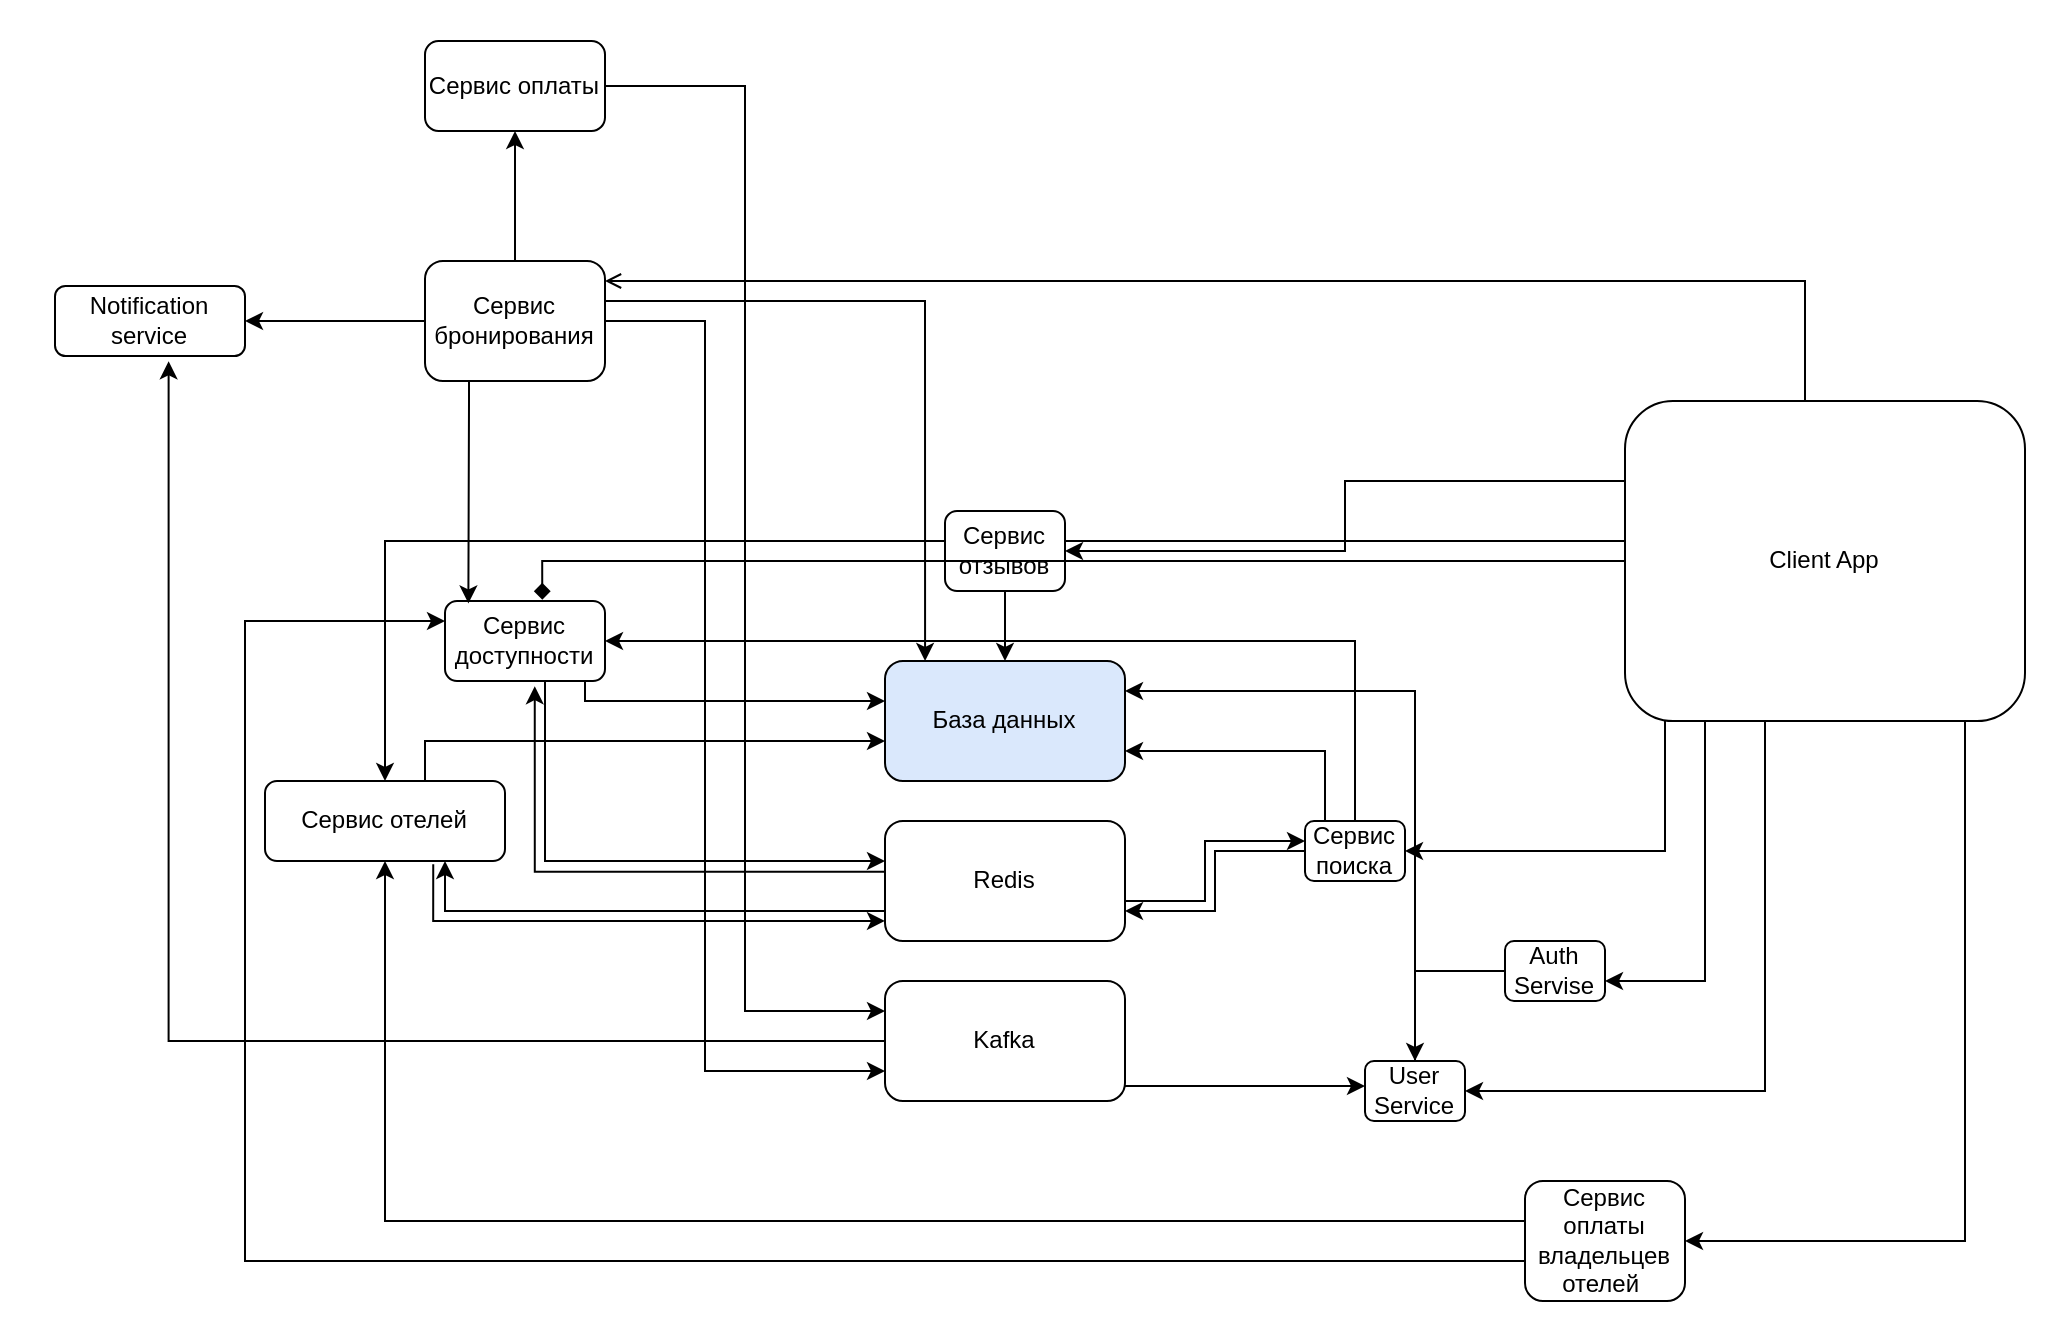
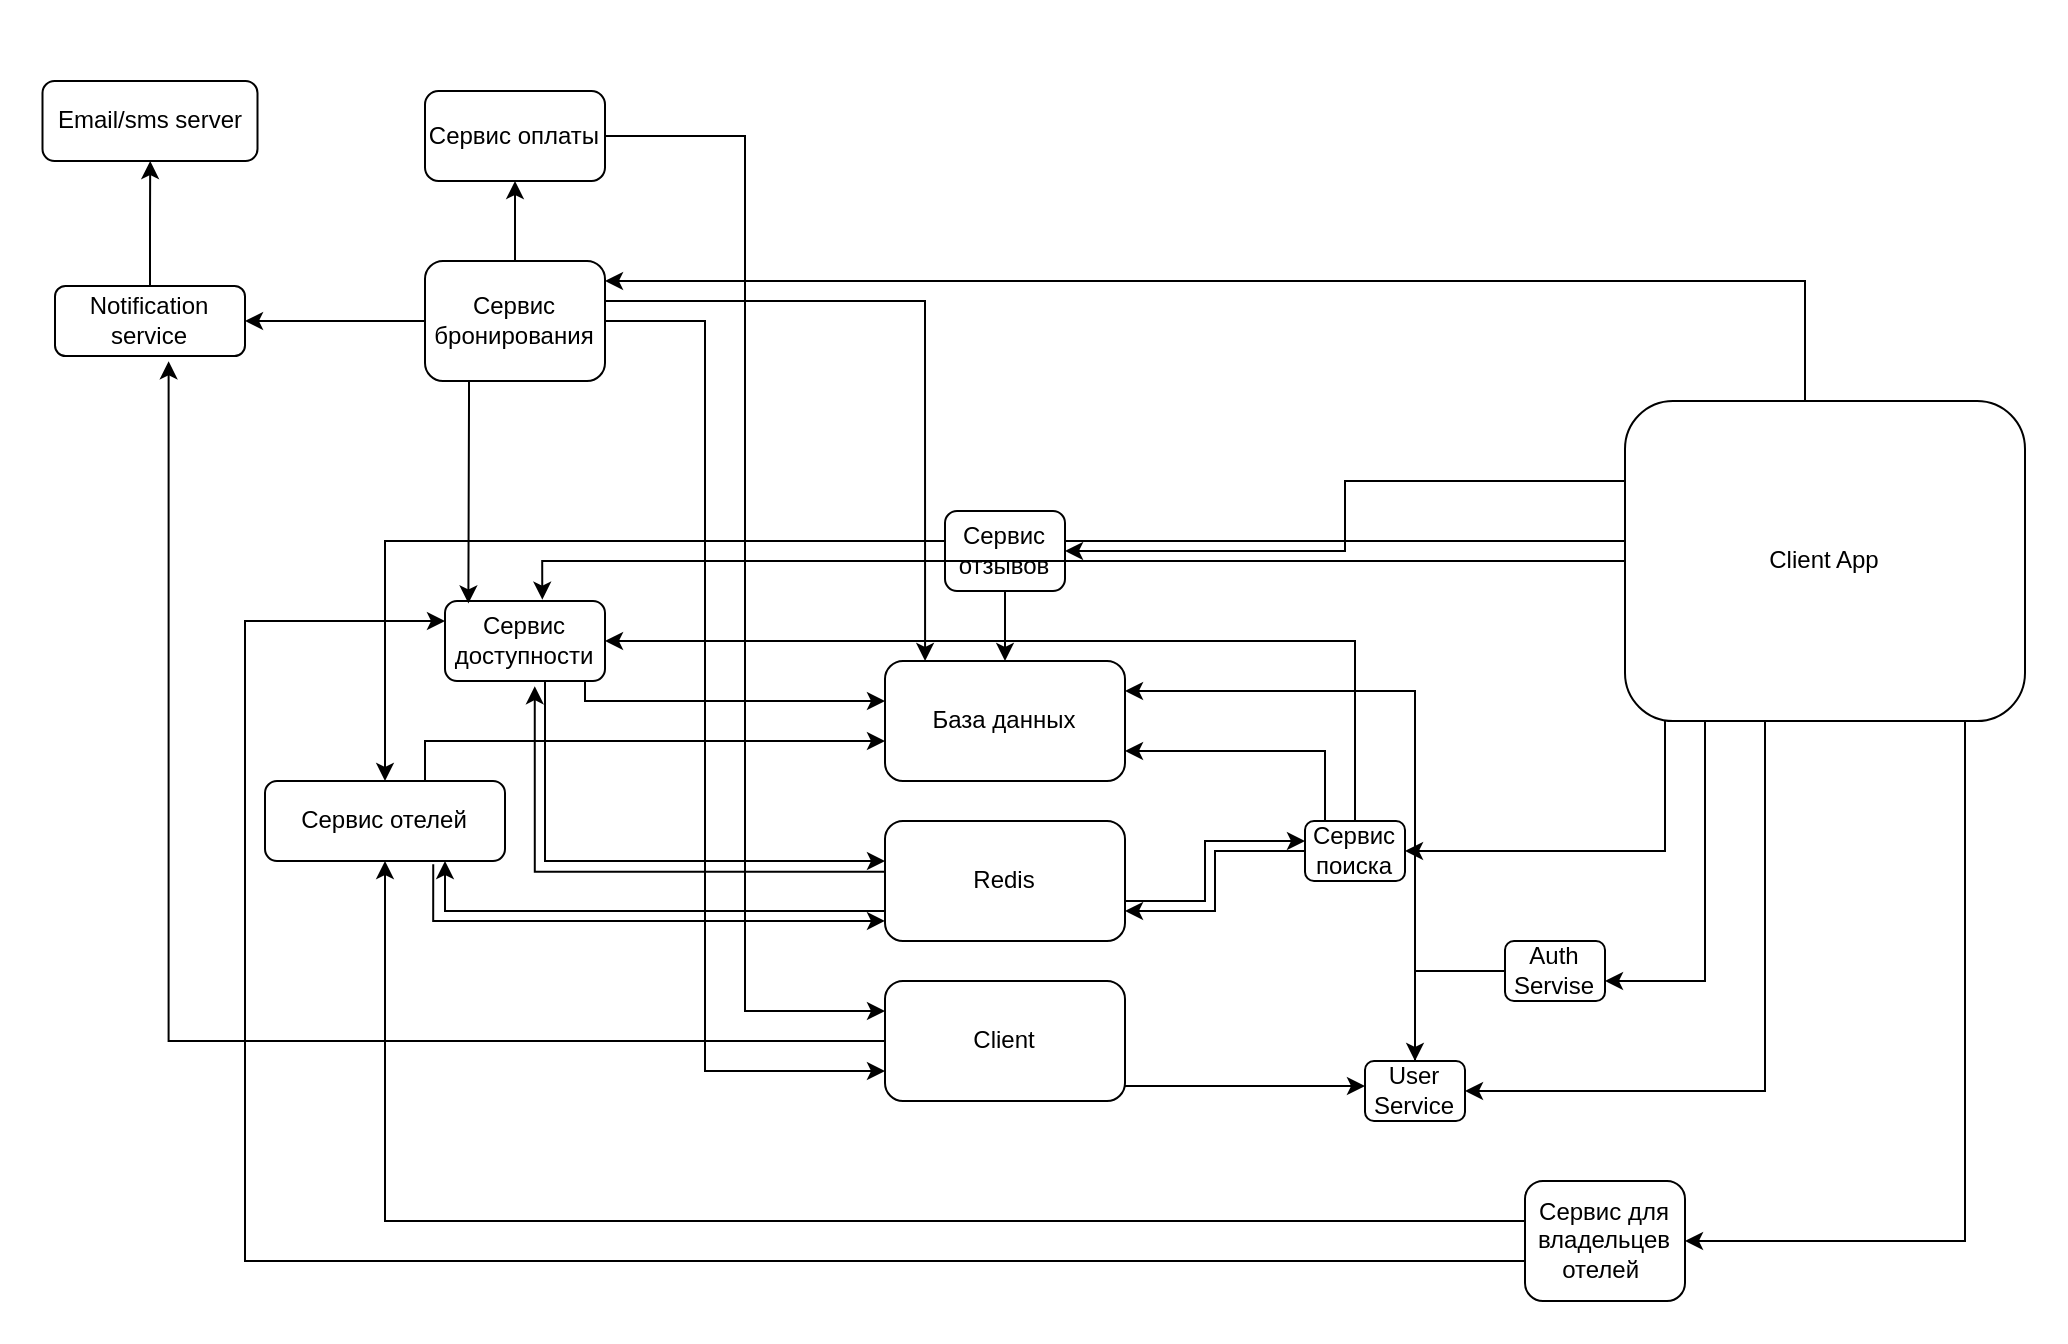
node "Сервис оплаты": moved (515, 86) -> (515, 136)
node "Email/sms server": added
edge "Notification service" -> "Email/sms server": added
edge "Client App" -> "Сервис бронирования": arrowhead open -> classic
edge "Client App" -> "Сервис доступности": arrowhead diamond -> classic
node "База данных": fillcolor #dae8fc -> #ffffff
node "Kafka": label "Kafka" -> "Client"
node "Сервис оплаты владельцев отелей": label "Сервис оплаты владельцев отелей" -> "Сервис для владельцев отелей"
